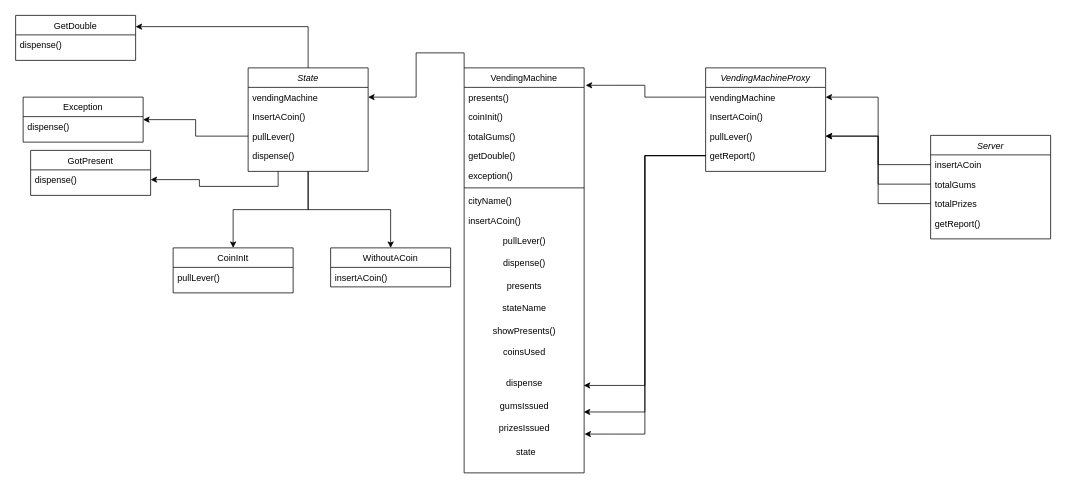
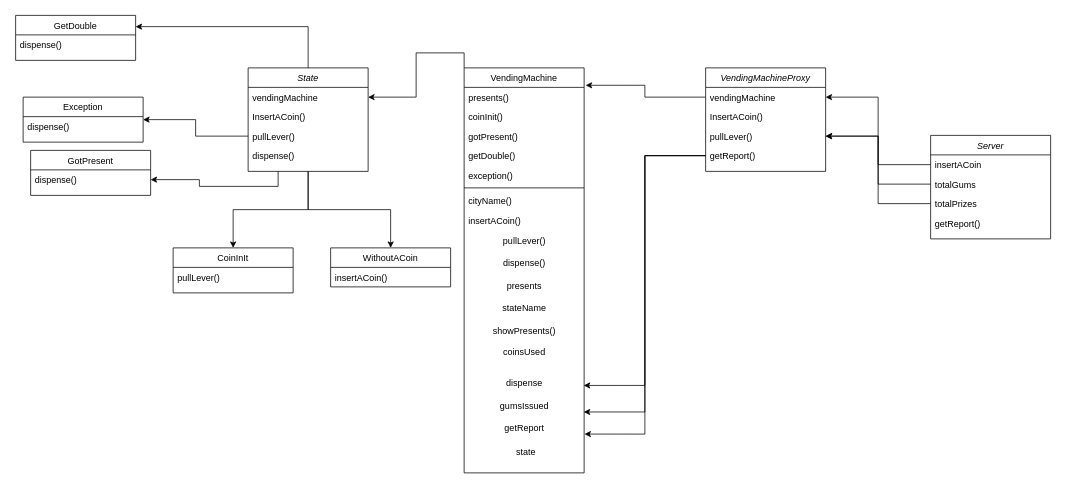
node "totalGums()": label "totalGums()" -> "gotPresent()"
node "prizesIssued": label "prizesIssued" -> "getReport"
